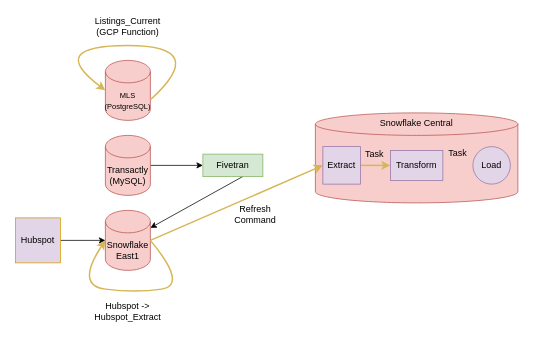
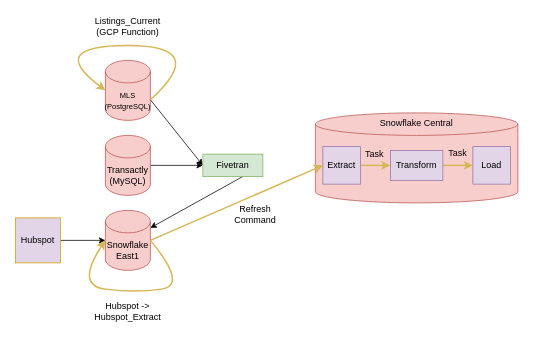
edge "MLS (PostgreSQL)" -> "Fivetran": added
edge "Transform" -> "Load": added
node "Load": shape ellipse -> rectangle
